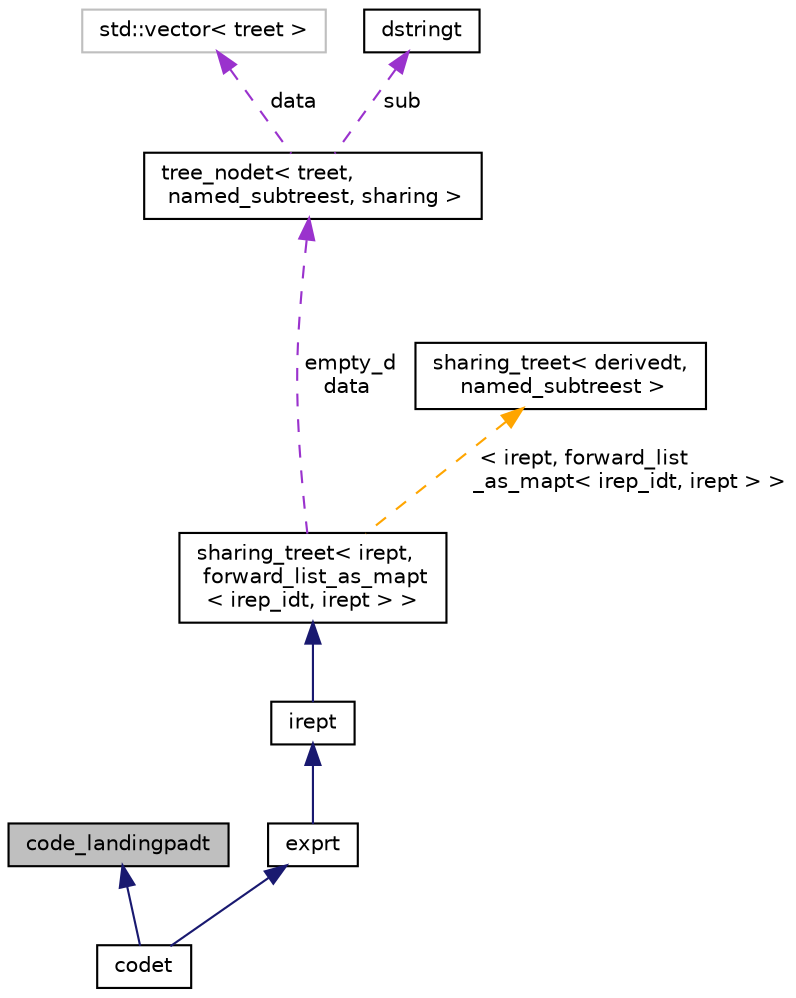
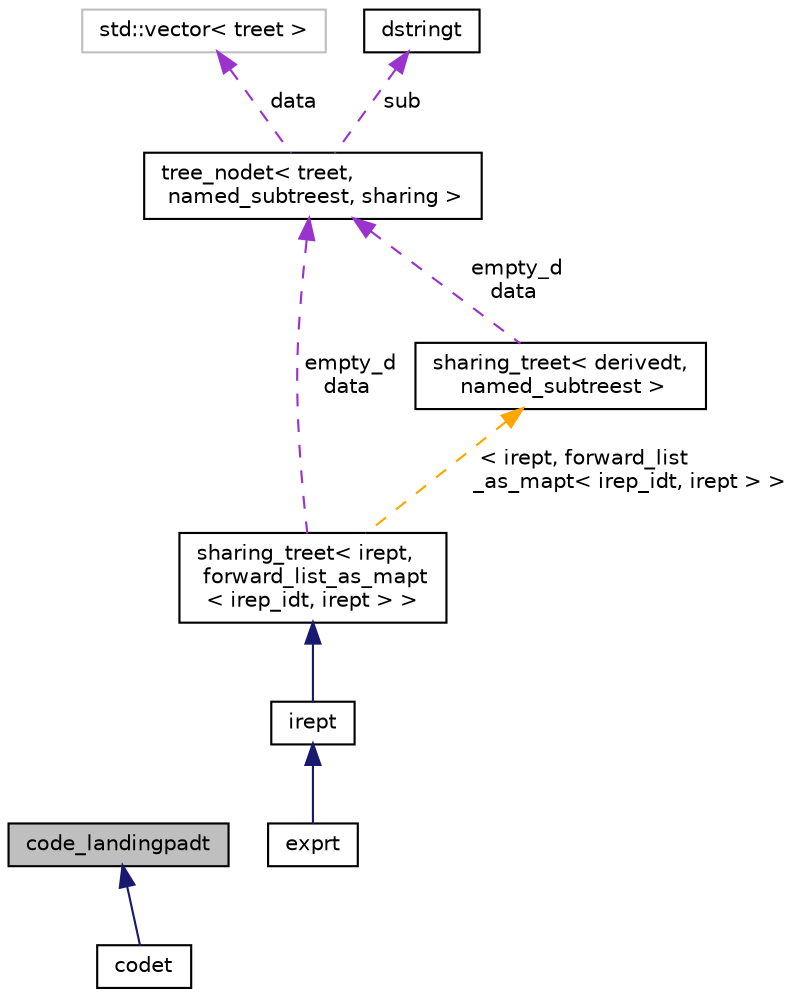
edge "sharing_treet< derivedt, named_subtreest >" -> "tree_nodet< treet, named_subtreest, sharing >": added, label "empty_d data"
edge "codet" -> "exprt": removed
